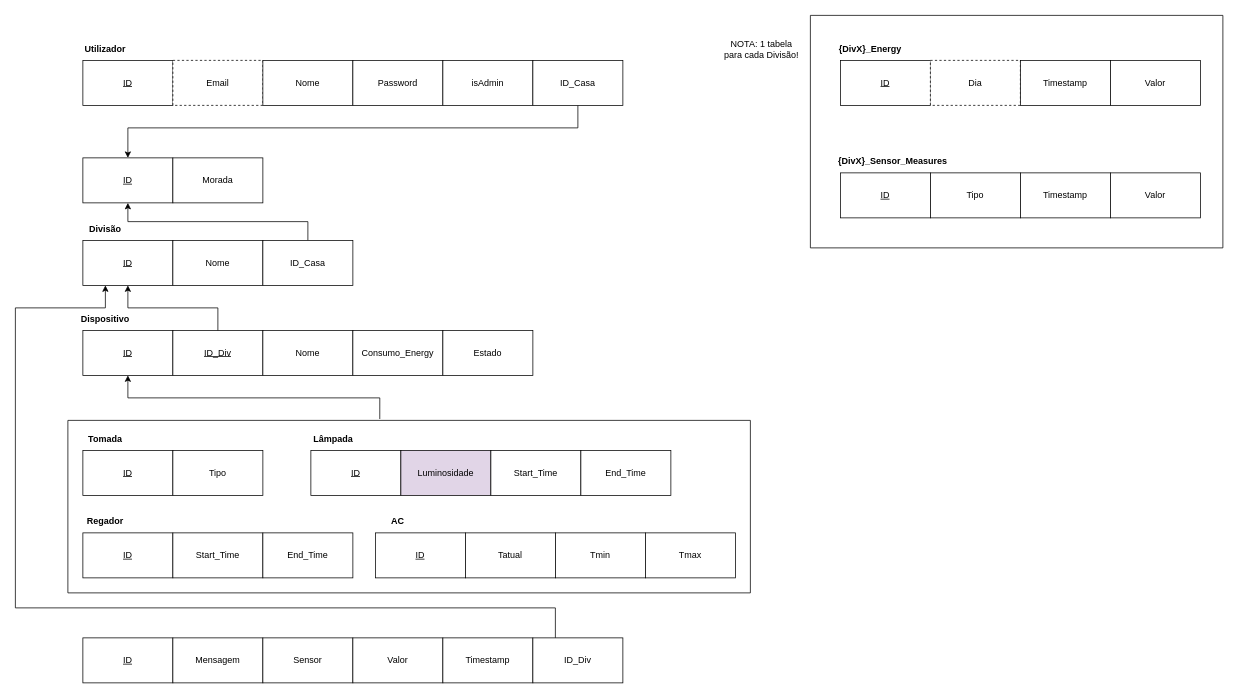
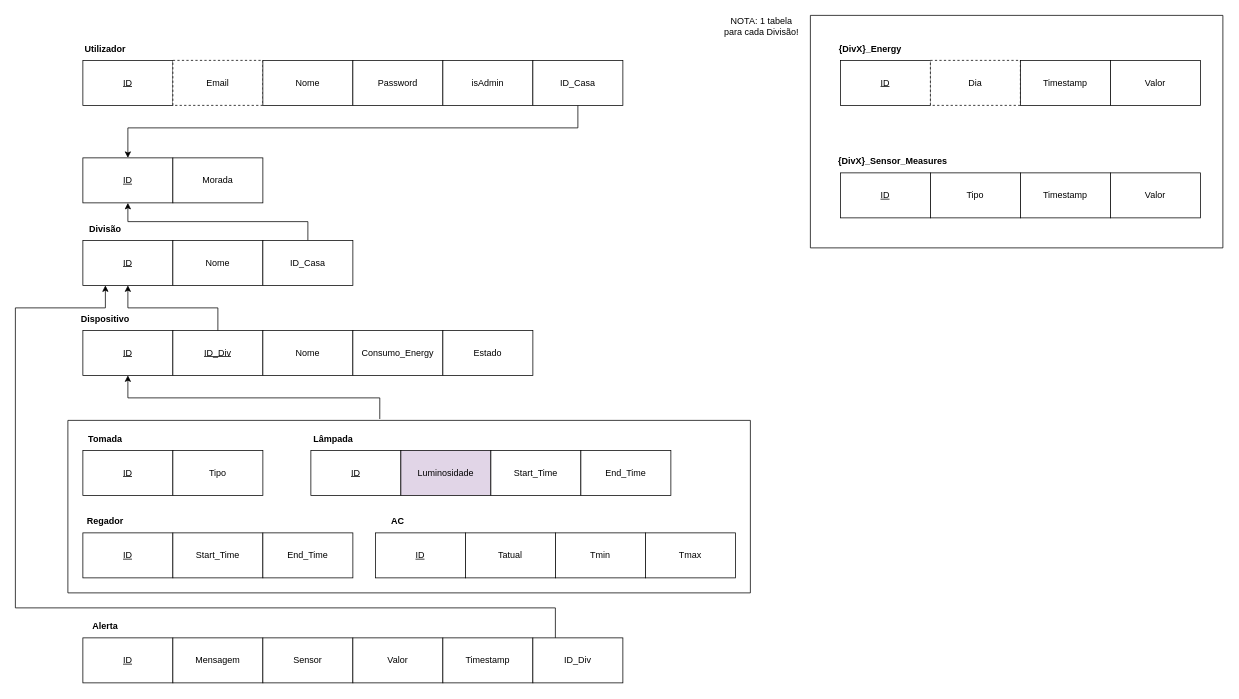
node "NOTA: 1 tabela para cada Divisão!": moved (762, 49) -> (762, 27)
node "Alerta": added
